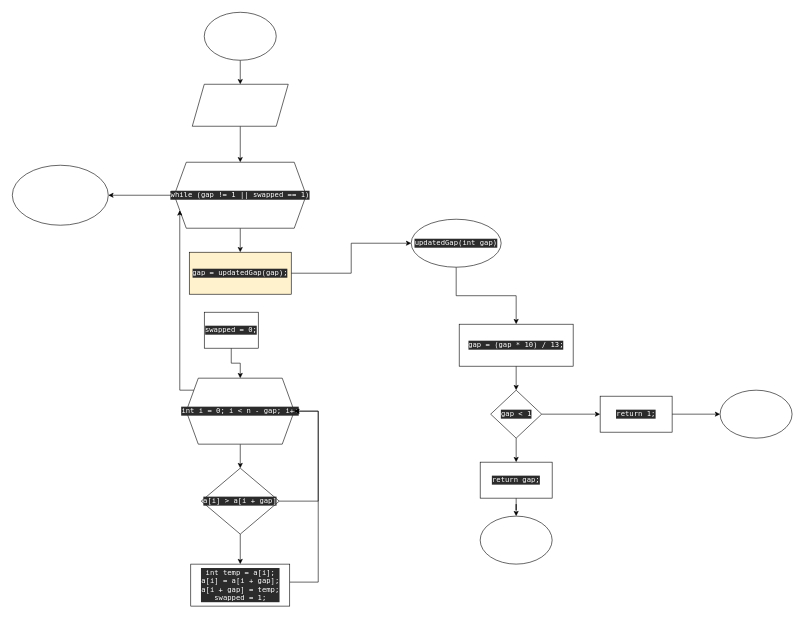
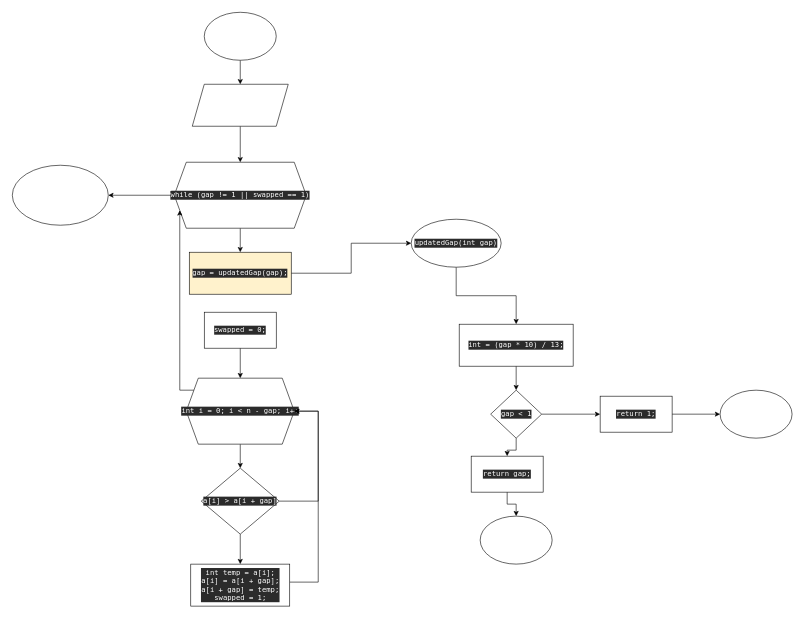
node "swapped = 0;": size 54x36 -> 72x36
node "gap = (gap * 10) / 13;": label "gap = (gap * 10) / 13;" -> "int = (gap * 10) / 13;"
node "return gap;": moved (516, 480) -> (507, 474)
